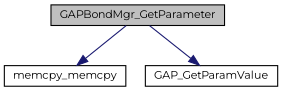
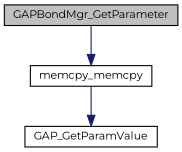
edge "GAPBondMgr_GetParameter" -> "GAP_GetParamValue": now "memcpy_memcpy" -> "GAP_GetParamValue"
